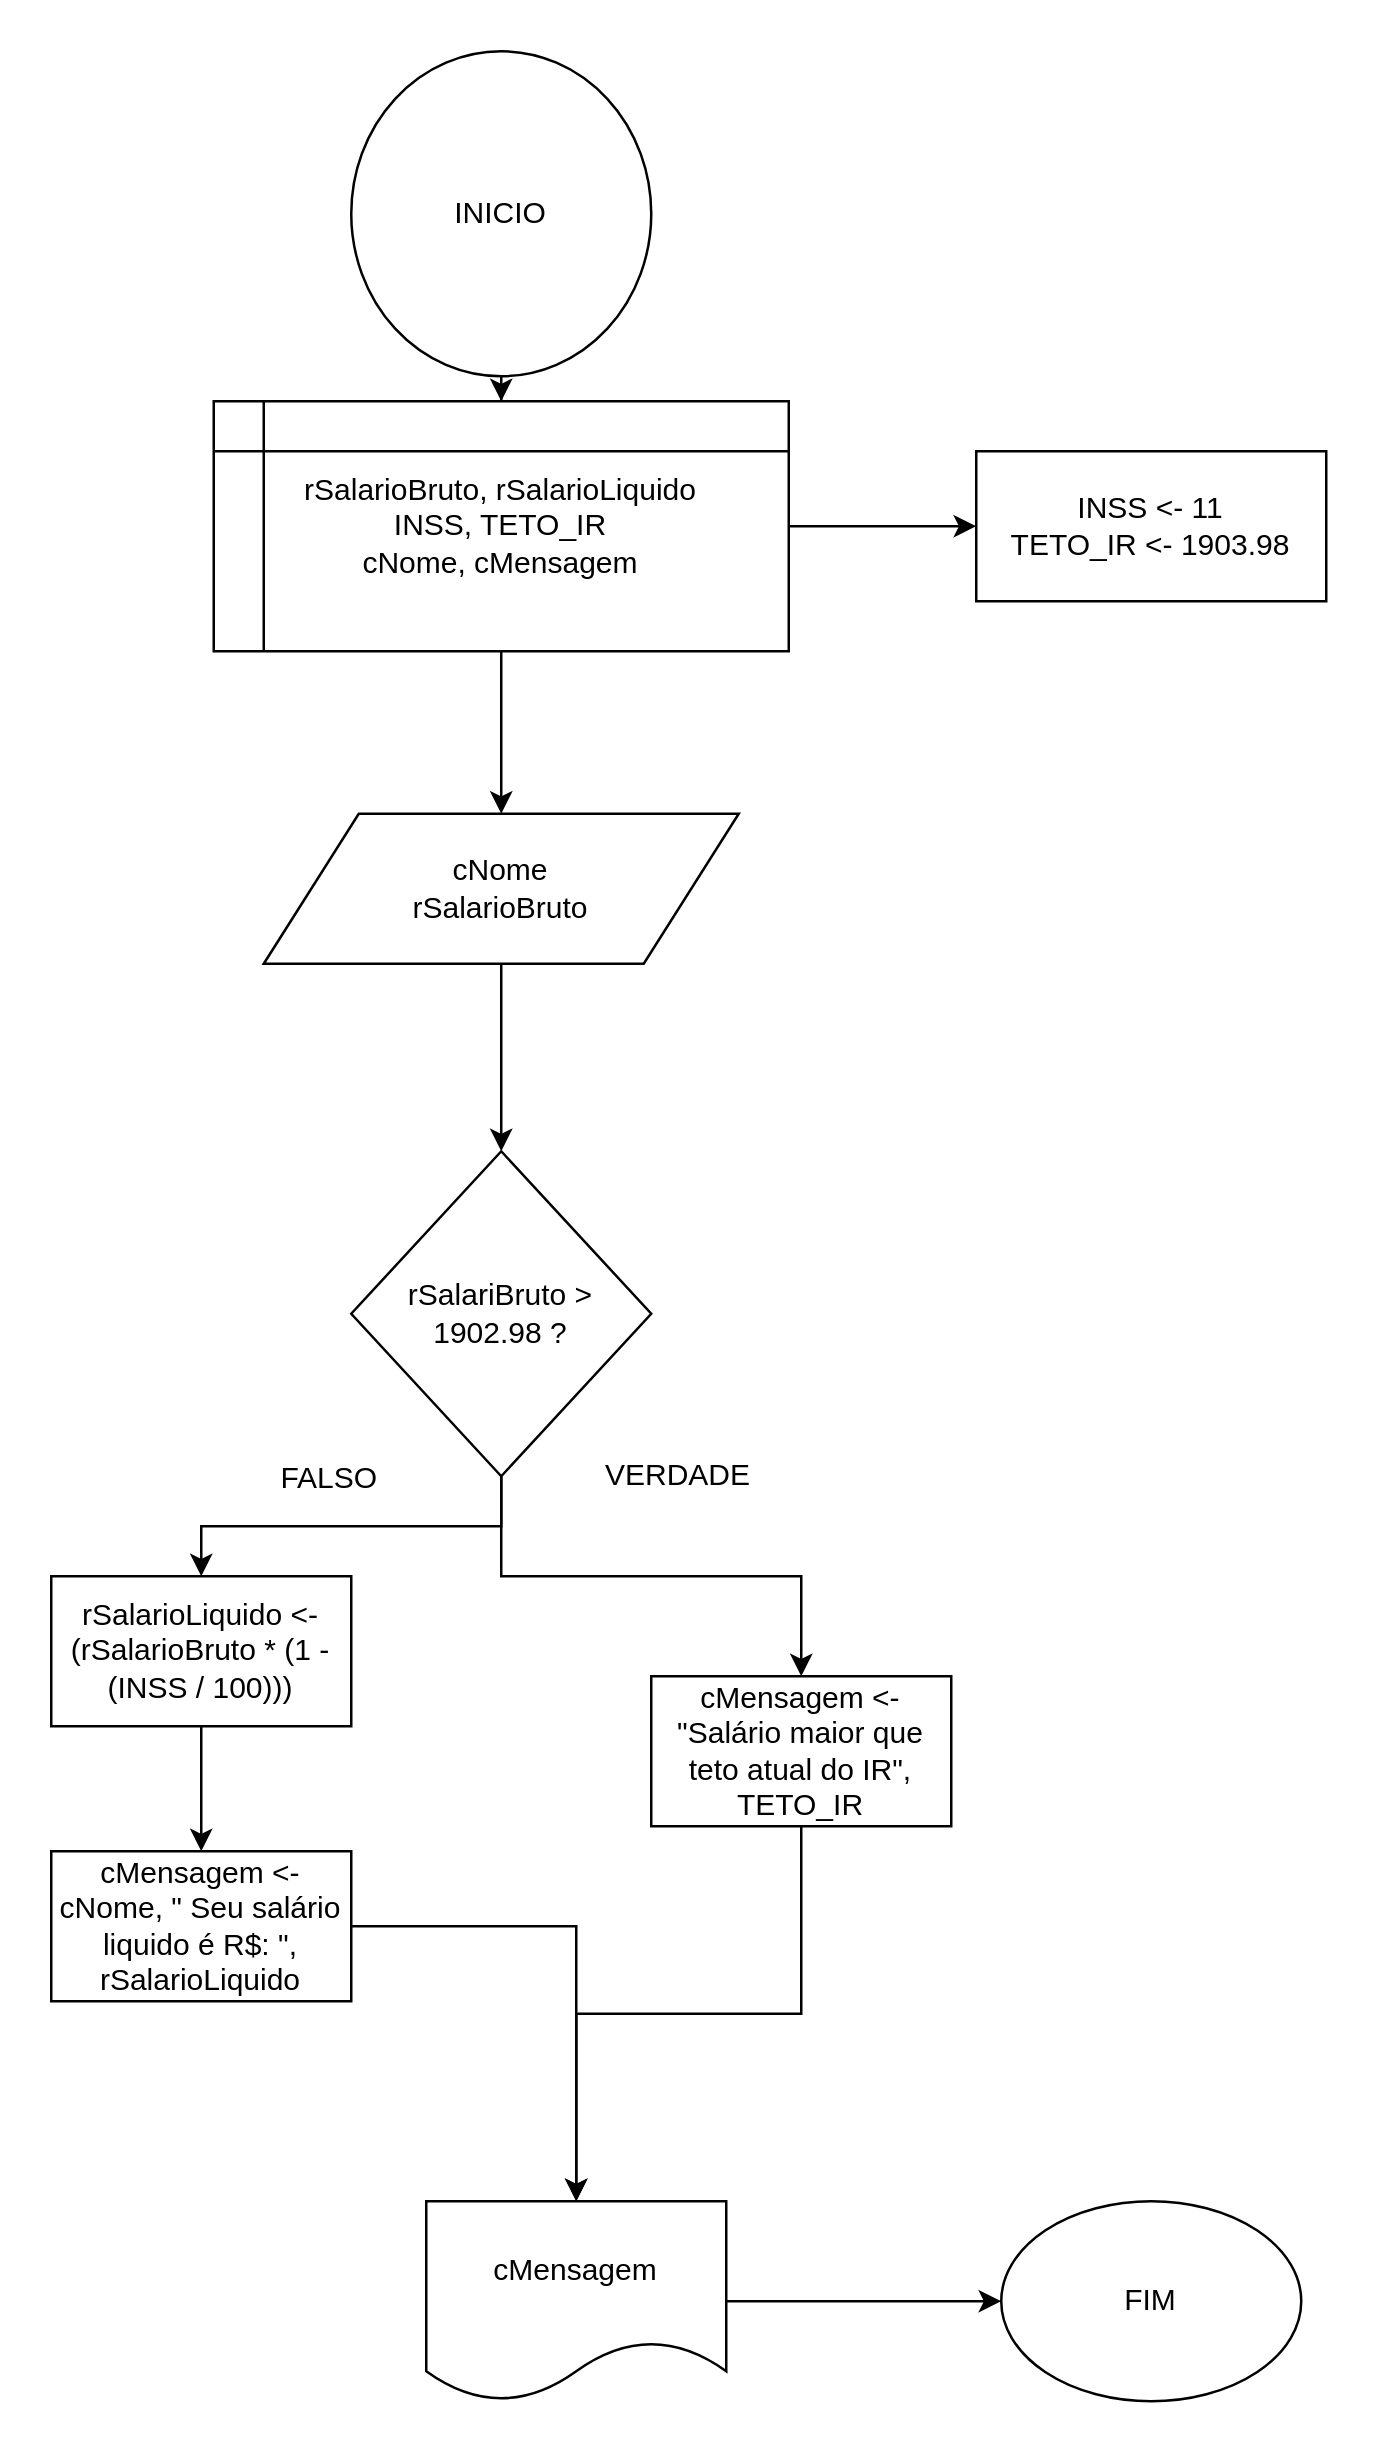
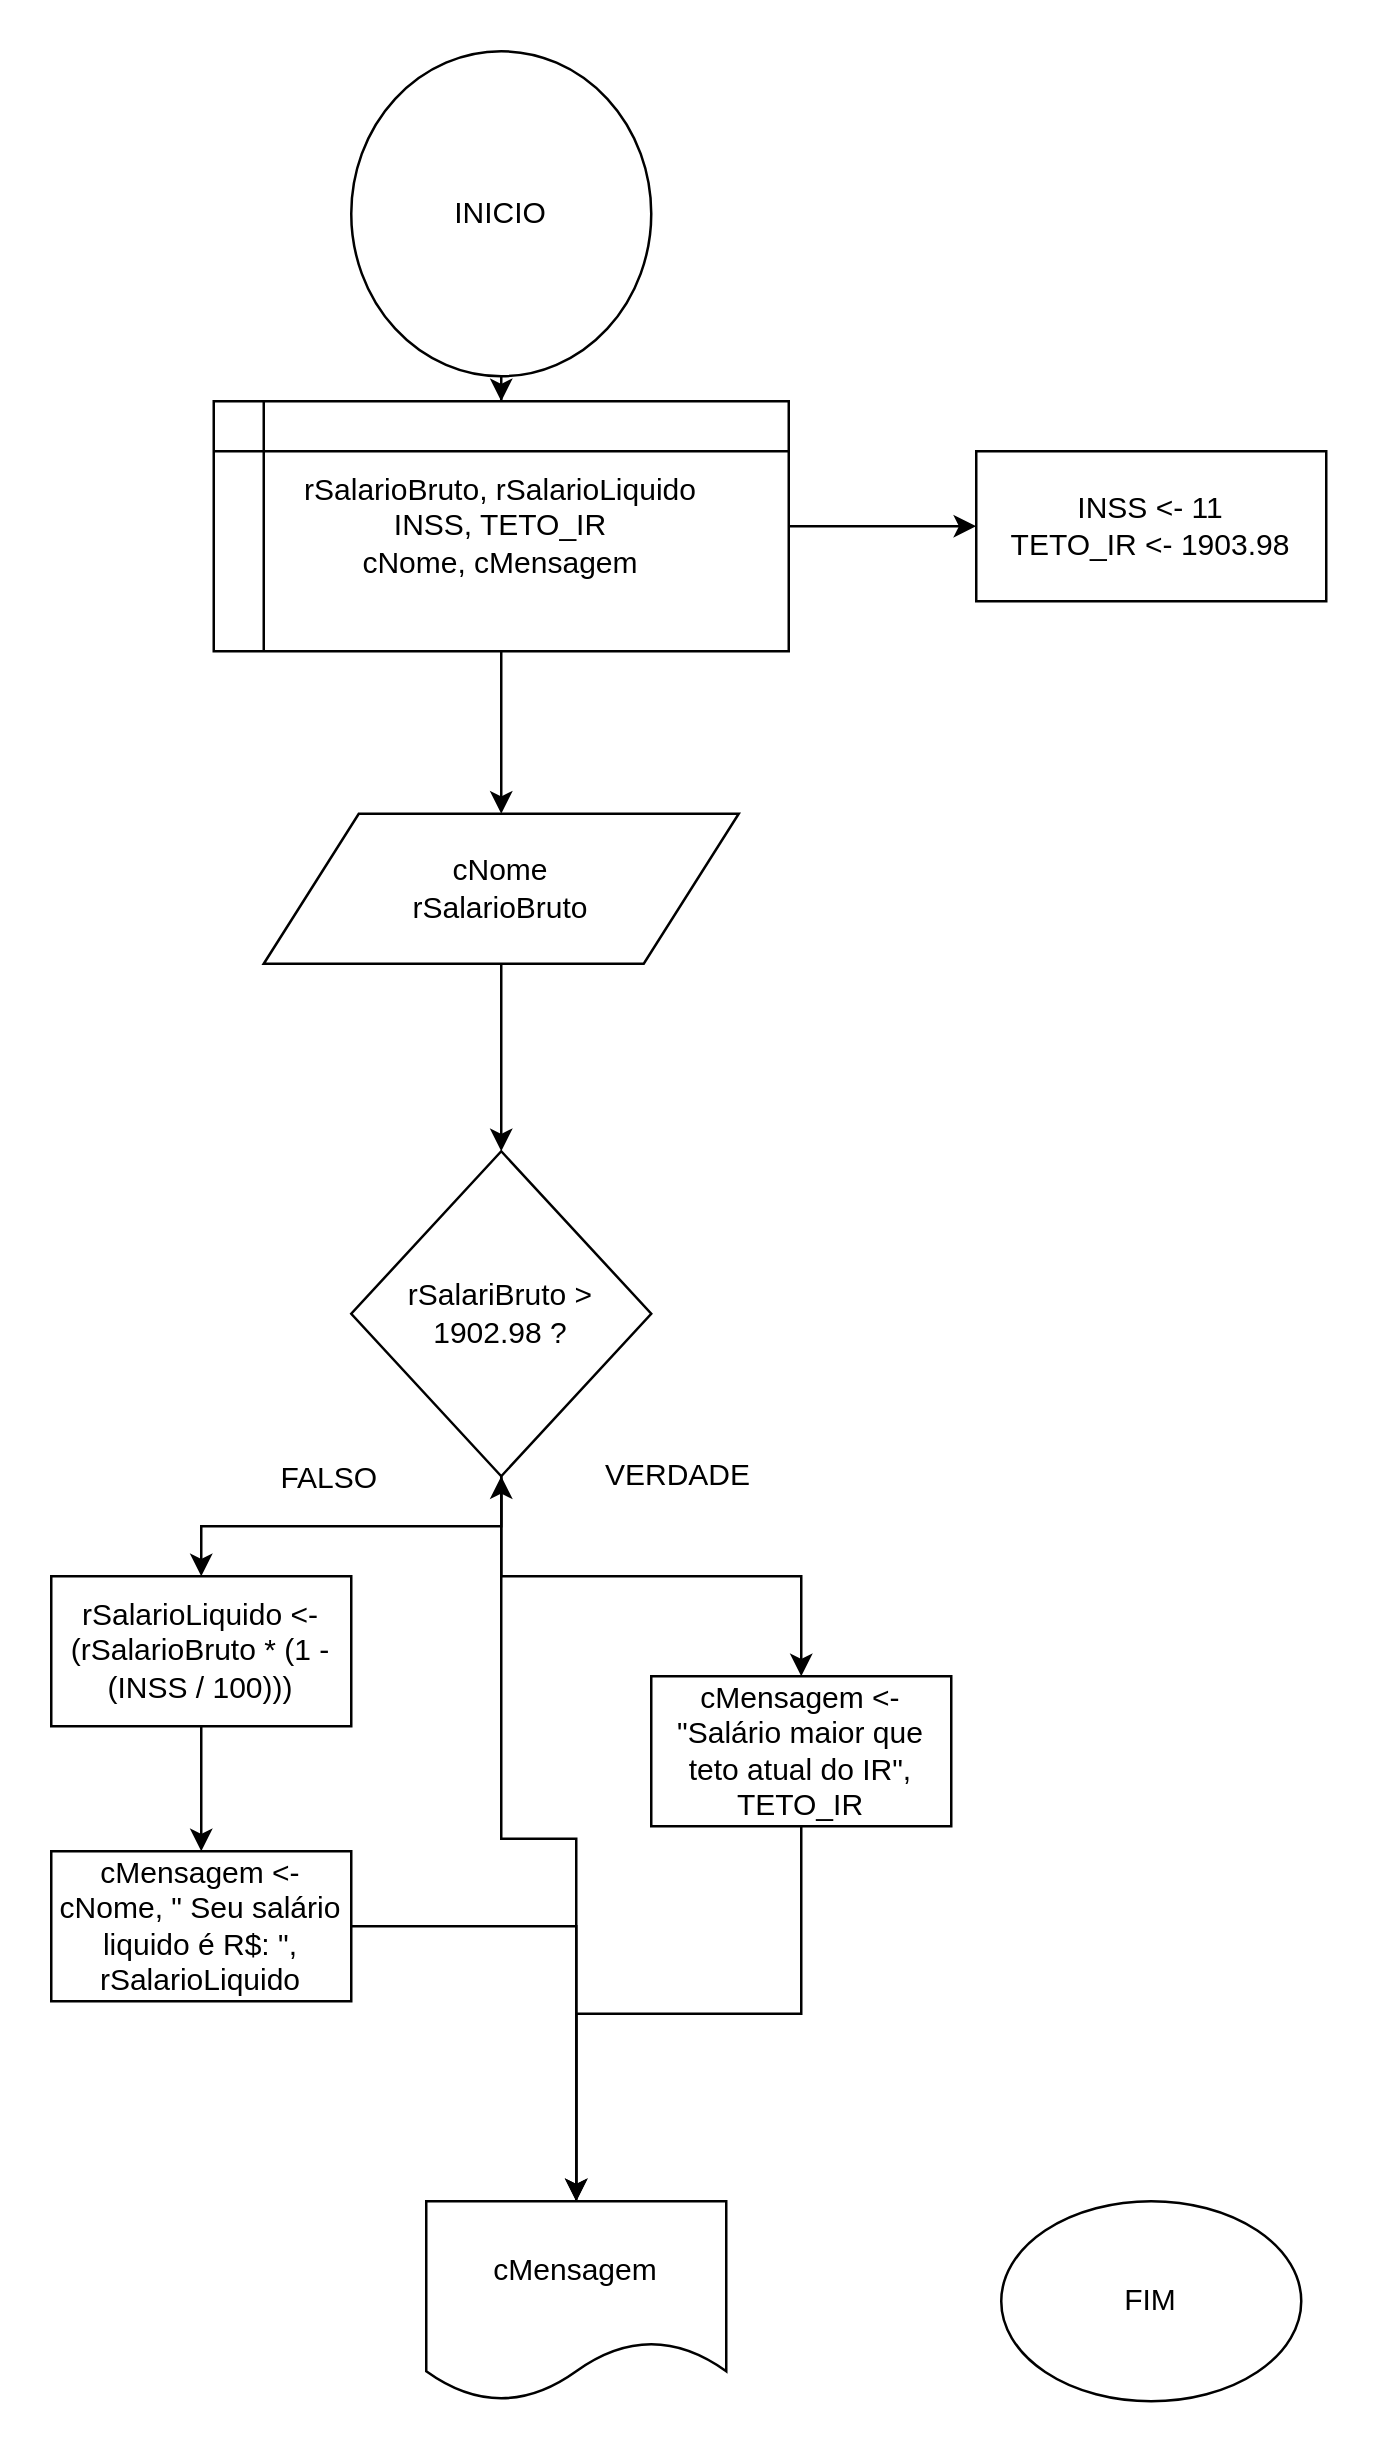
edge "cMensagem" -> "FIM": now "cMensagem" -> "rSalariBruto > 1902.98 ?"
